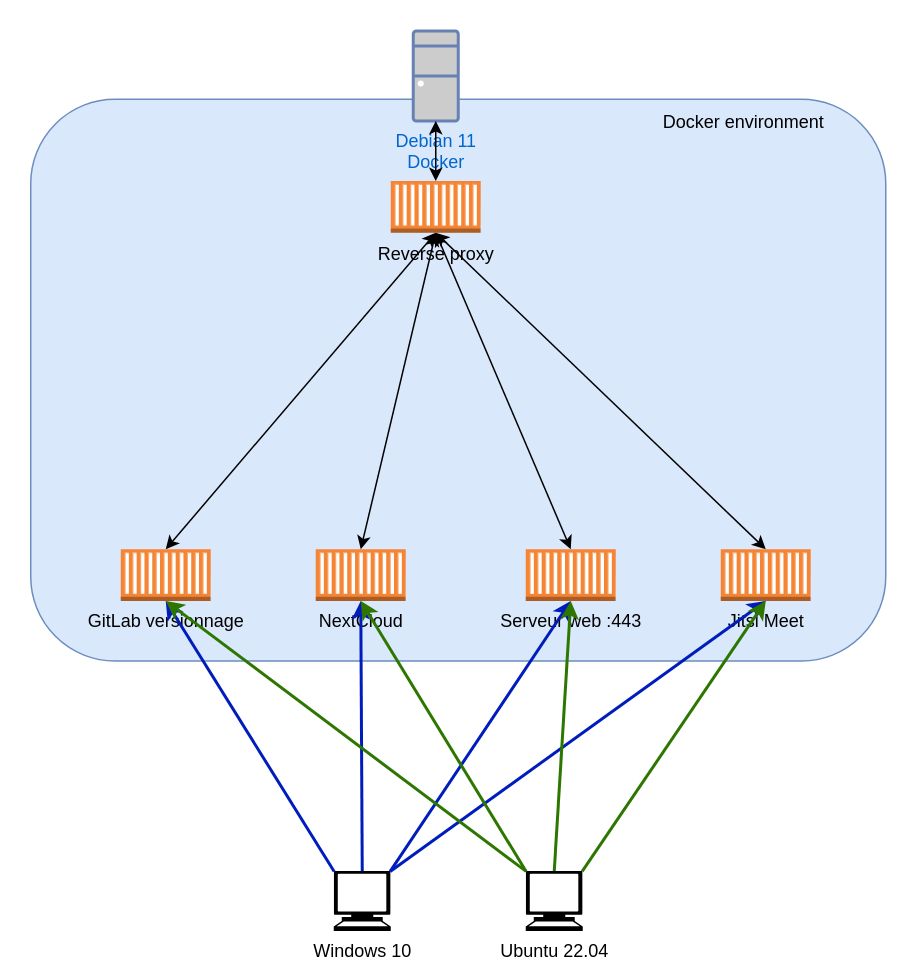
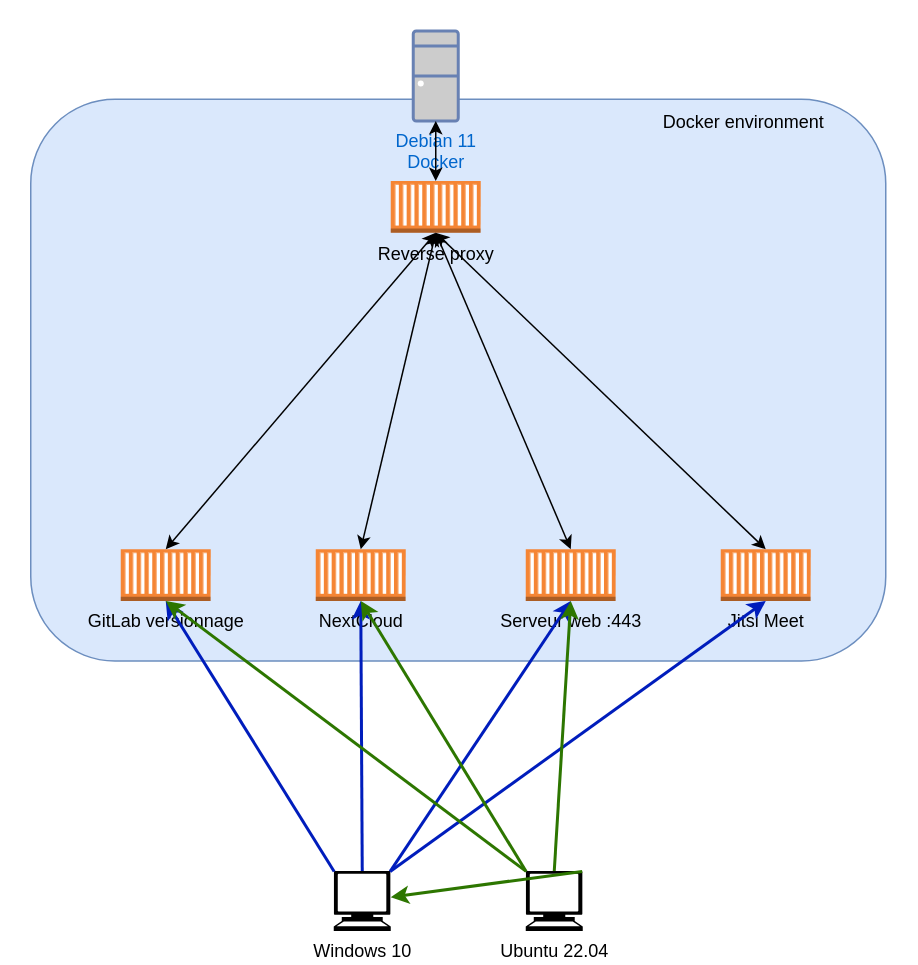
edge "Ubuntu 22.04" -> "Jitsi Meet": now "Ubuntu 22.04" -> "Windows 10"
